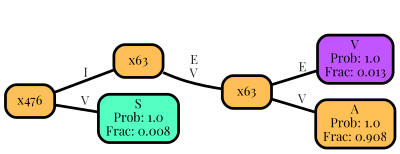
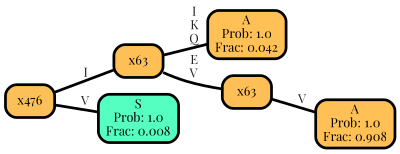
node "A Prob: 1.0 Frac: 0.042": added
node "V Prob: 1.0 Frac: 0.013": removed
